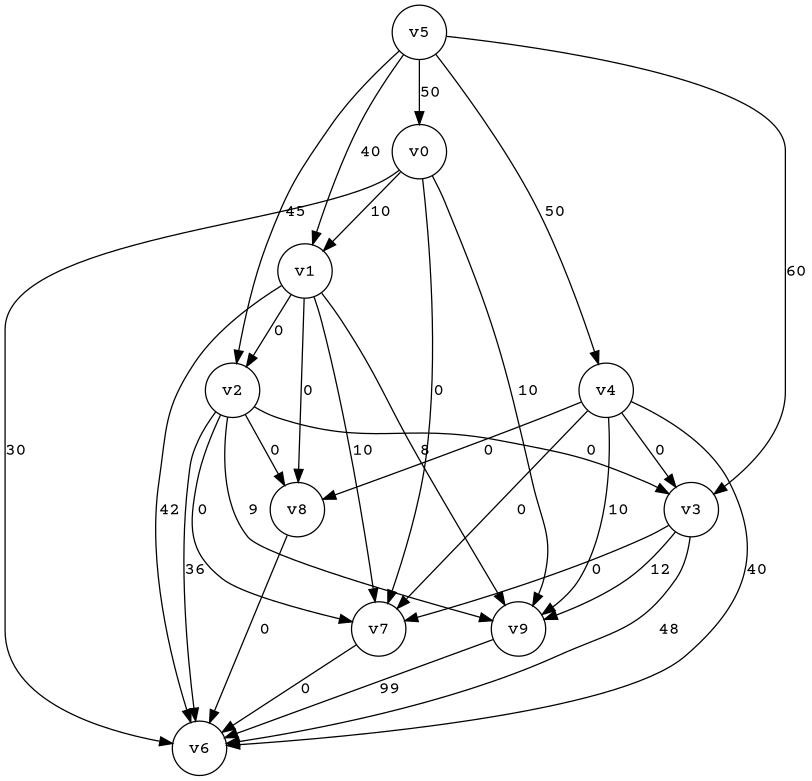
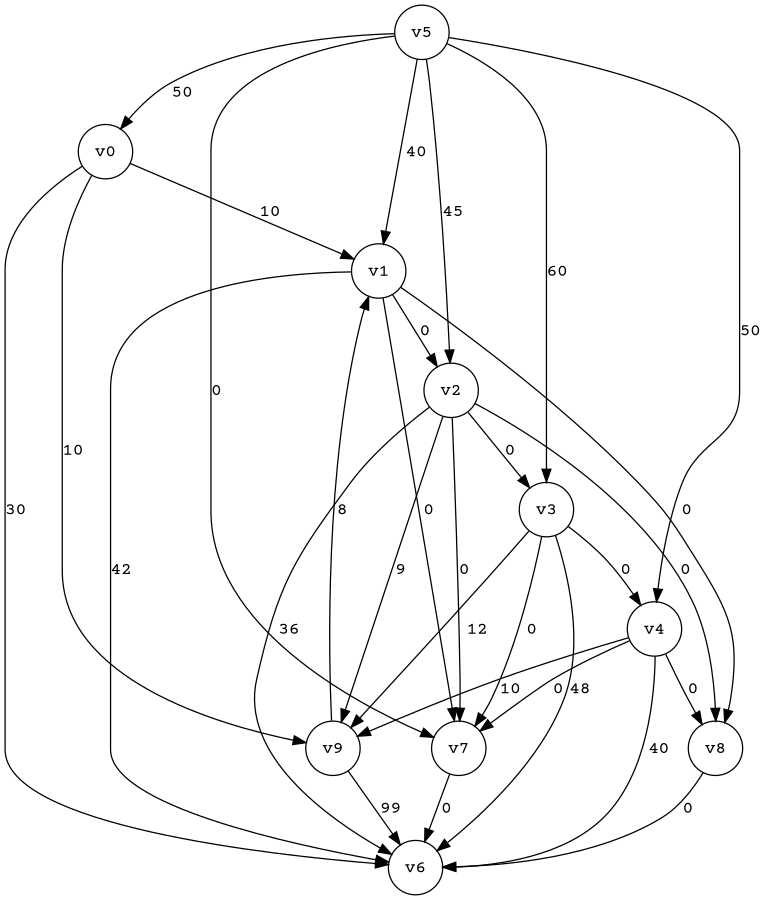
edge "v0" -> "v7": now "v5" -> "v7"
edge "v1" -> "v9": reversed
edge "v4" -> "v3": reversed
edge "v1" -> "v7": label "10" -> "0"
